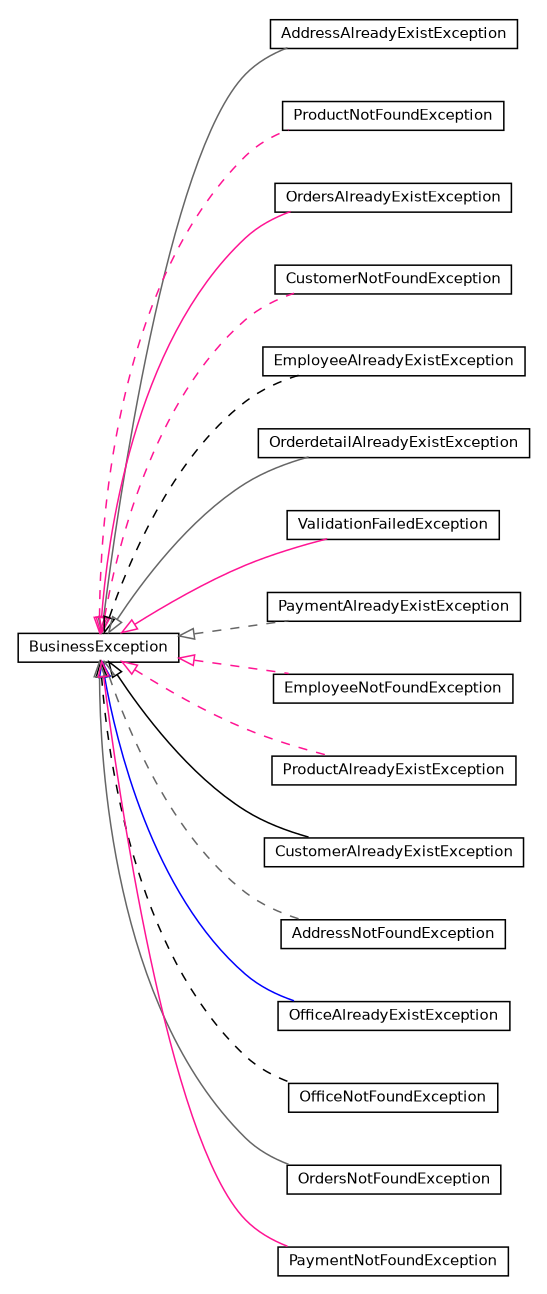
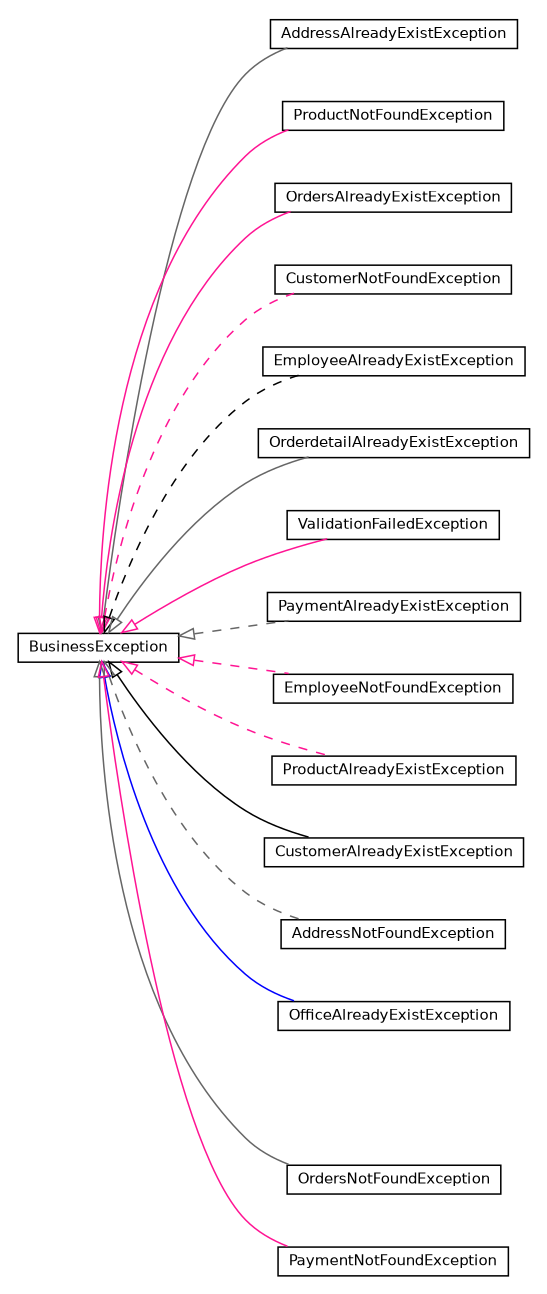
edge "ProductNotFoundException" -> "BusinessException": style dashed -> solid
node "OfficeNotFoundException": removed
